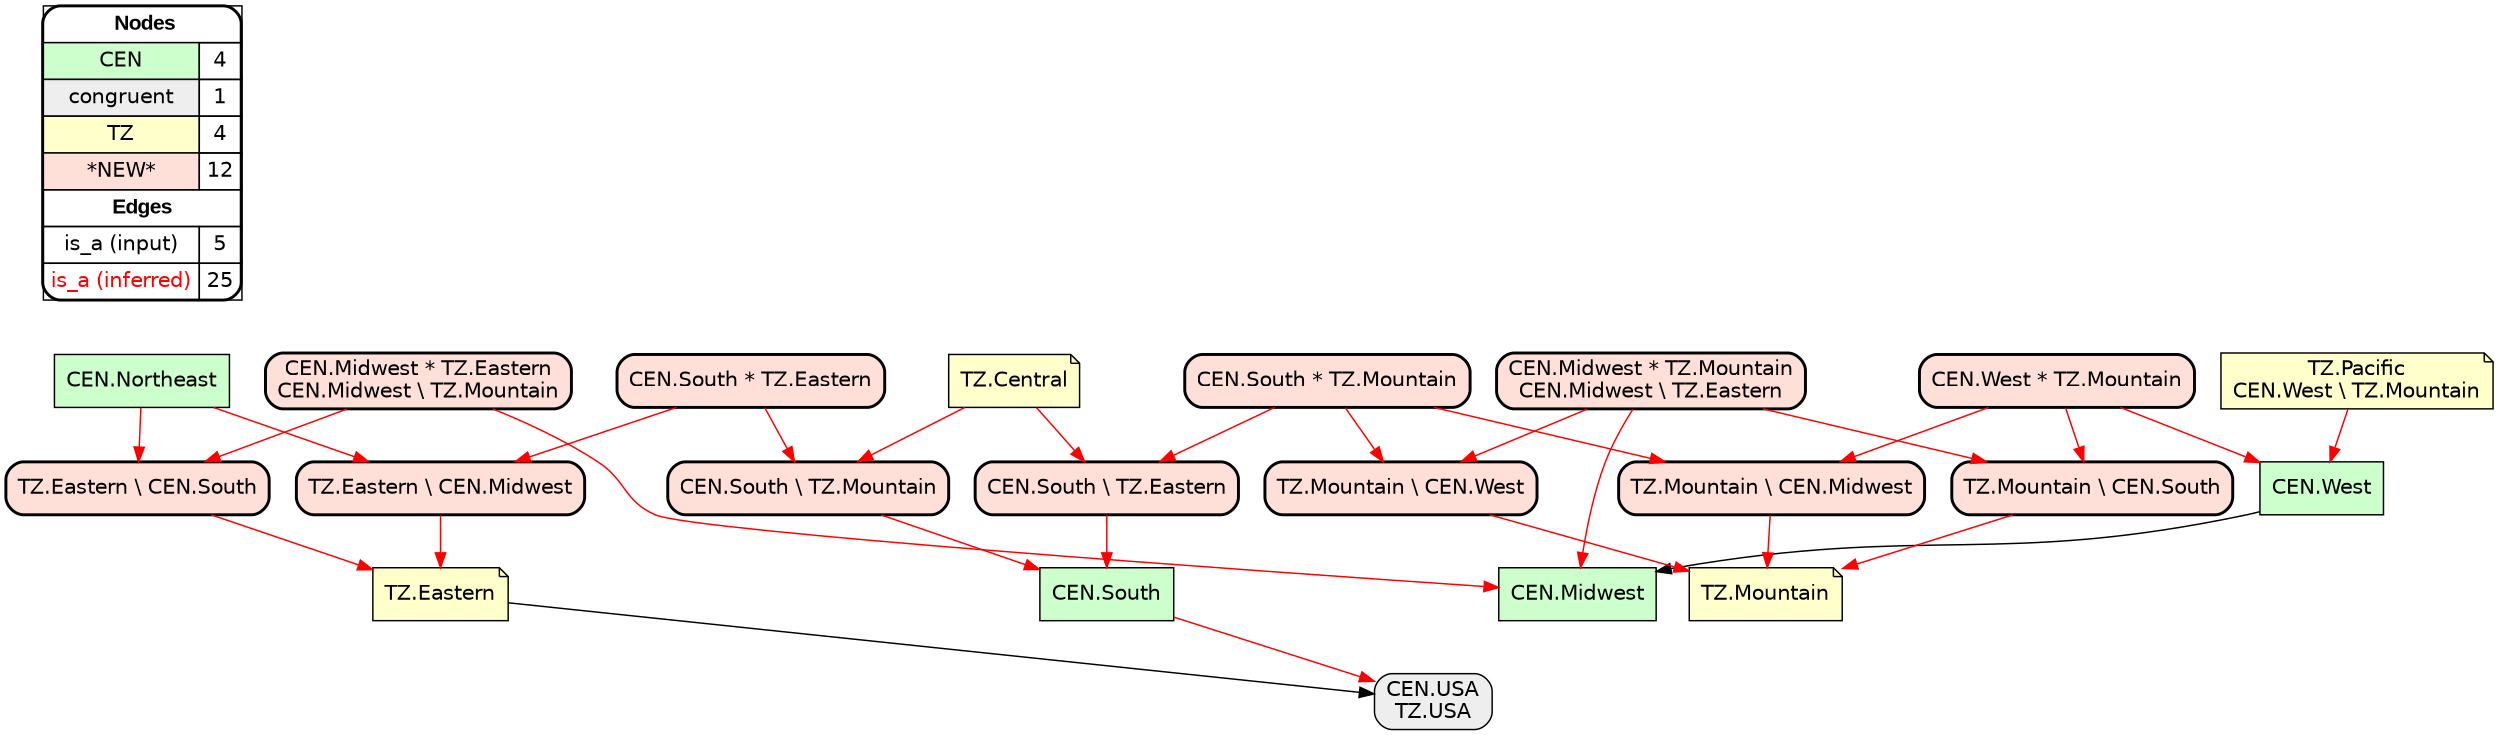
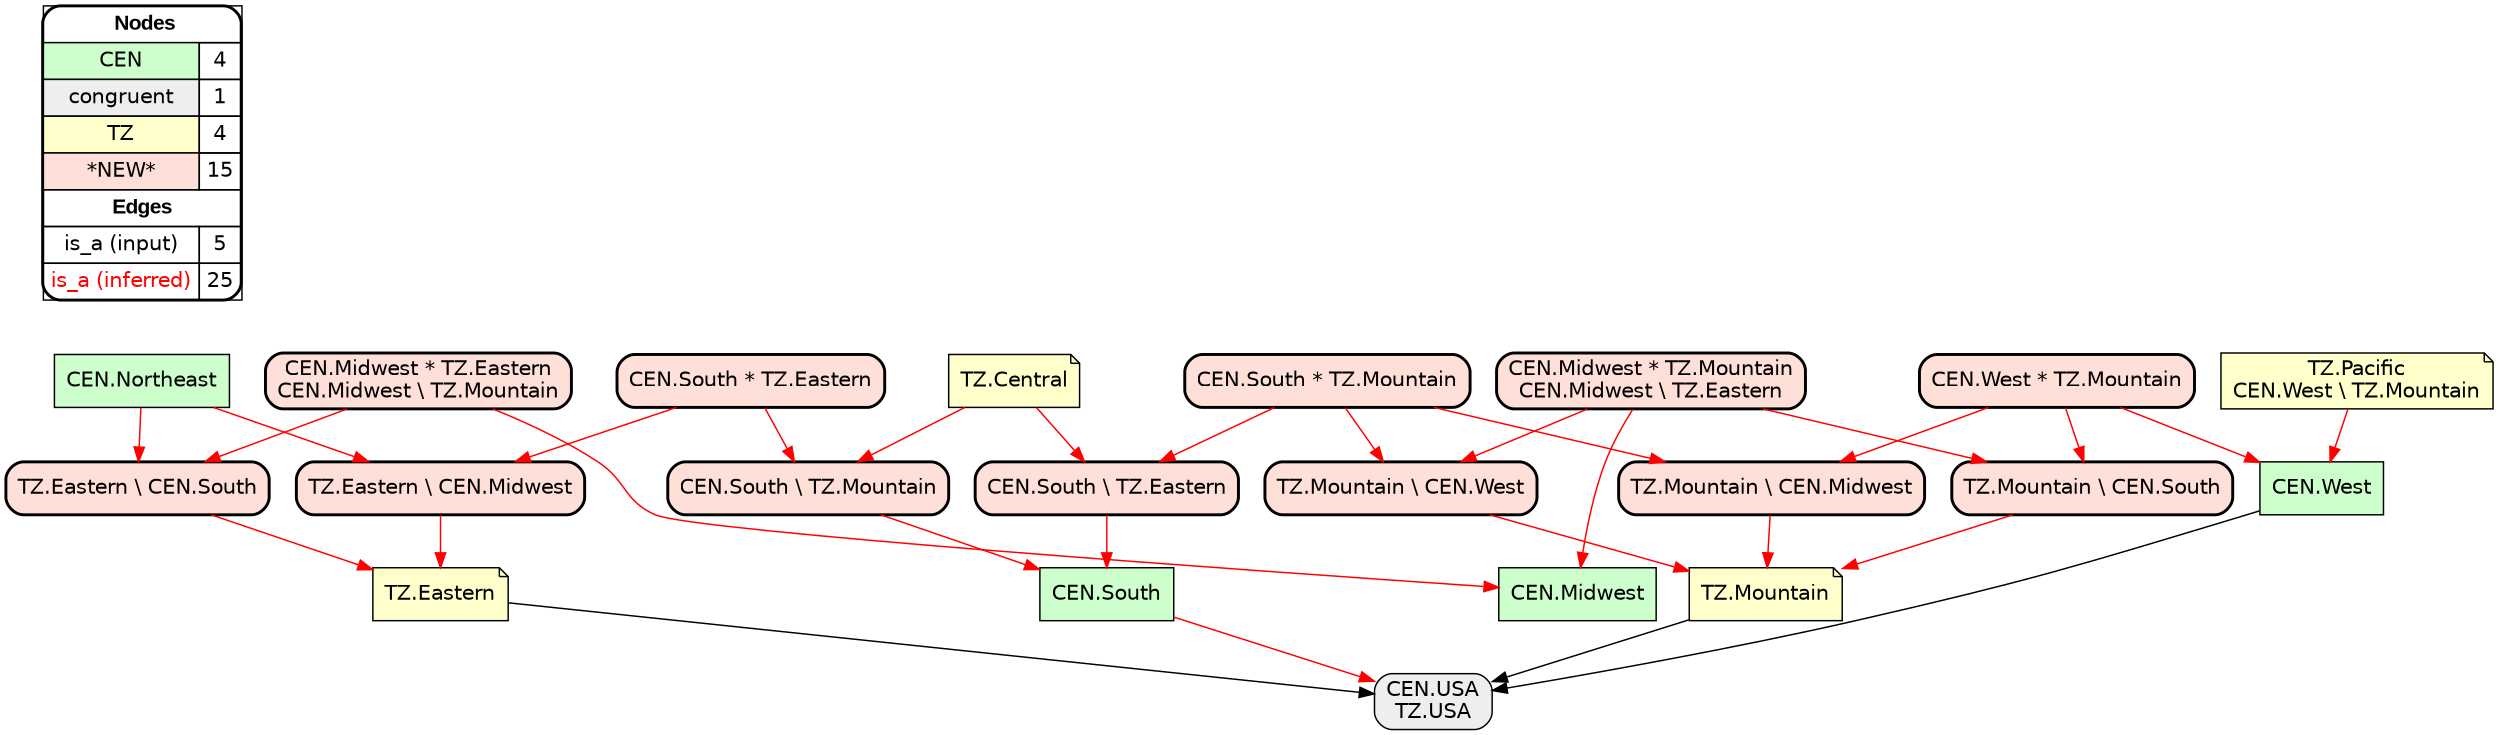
node "Nodes": text "12" -> "15"
edge "CEN.West" -> "CEN.Midwest": now "CEN.West" -> "CEN.USA TZ.USA"
edge "TZ.Mountain" -> "CEN.USA TZ.USA": added
